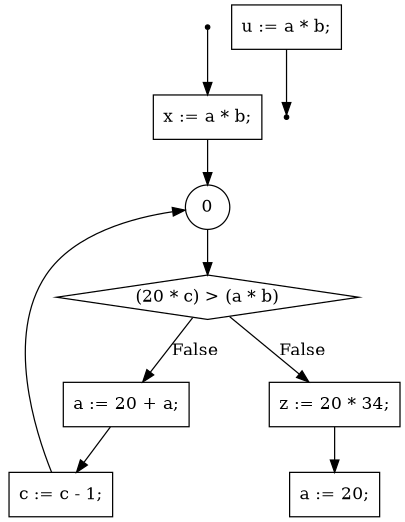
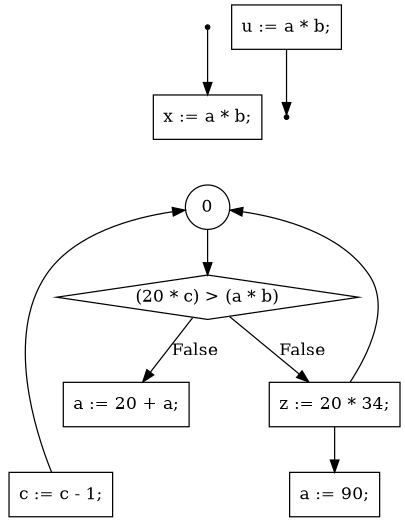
edge "x := a * b;" -> "0": now "z := 20 * 34;" -> "0"
edge "a := 20 + a;" -> "c := c - 1;": removed
node "a := 20;": label "a := 20;" -> "a := 90;"
